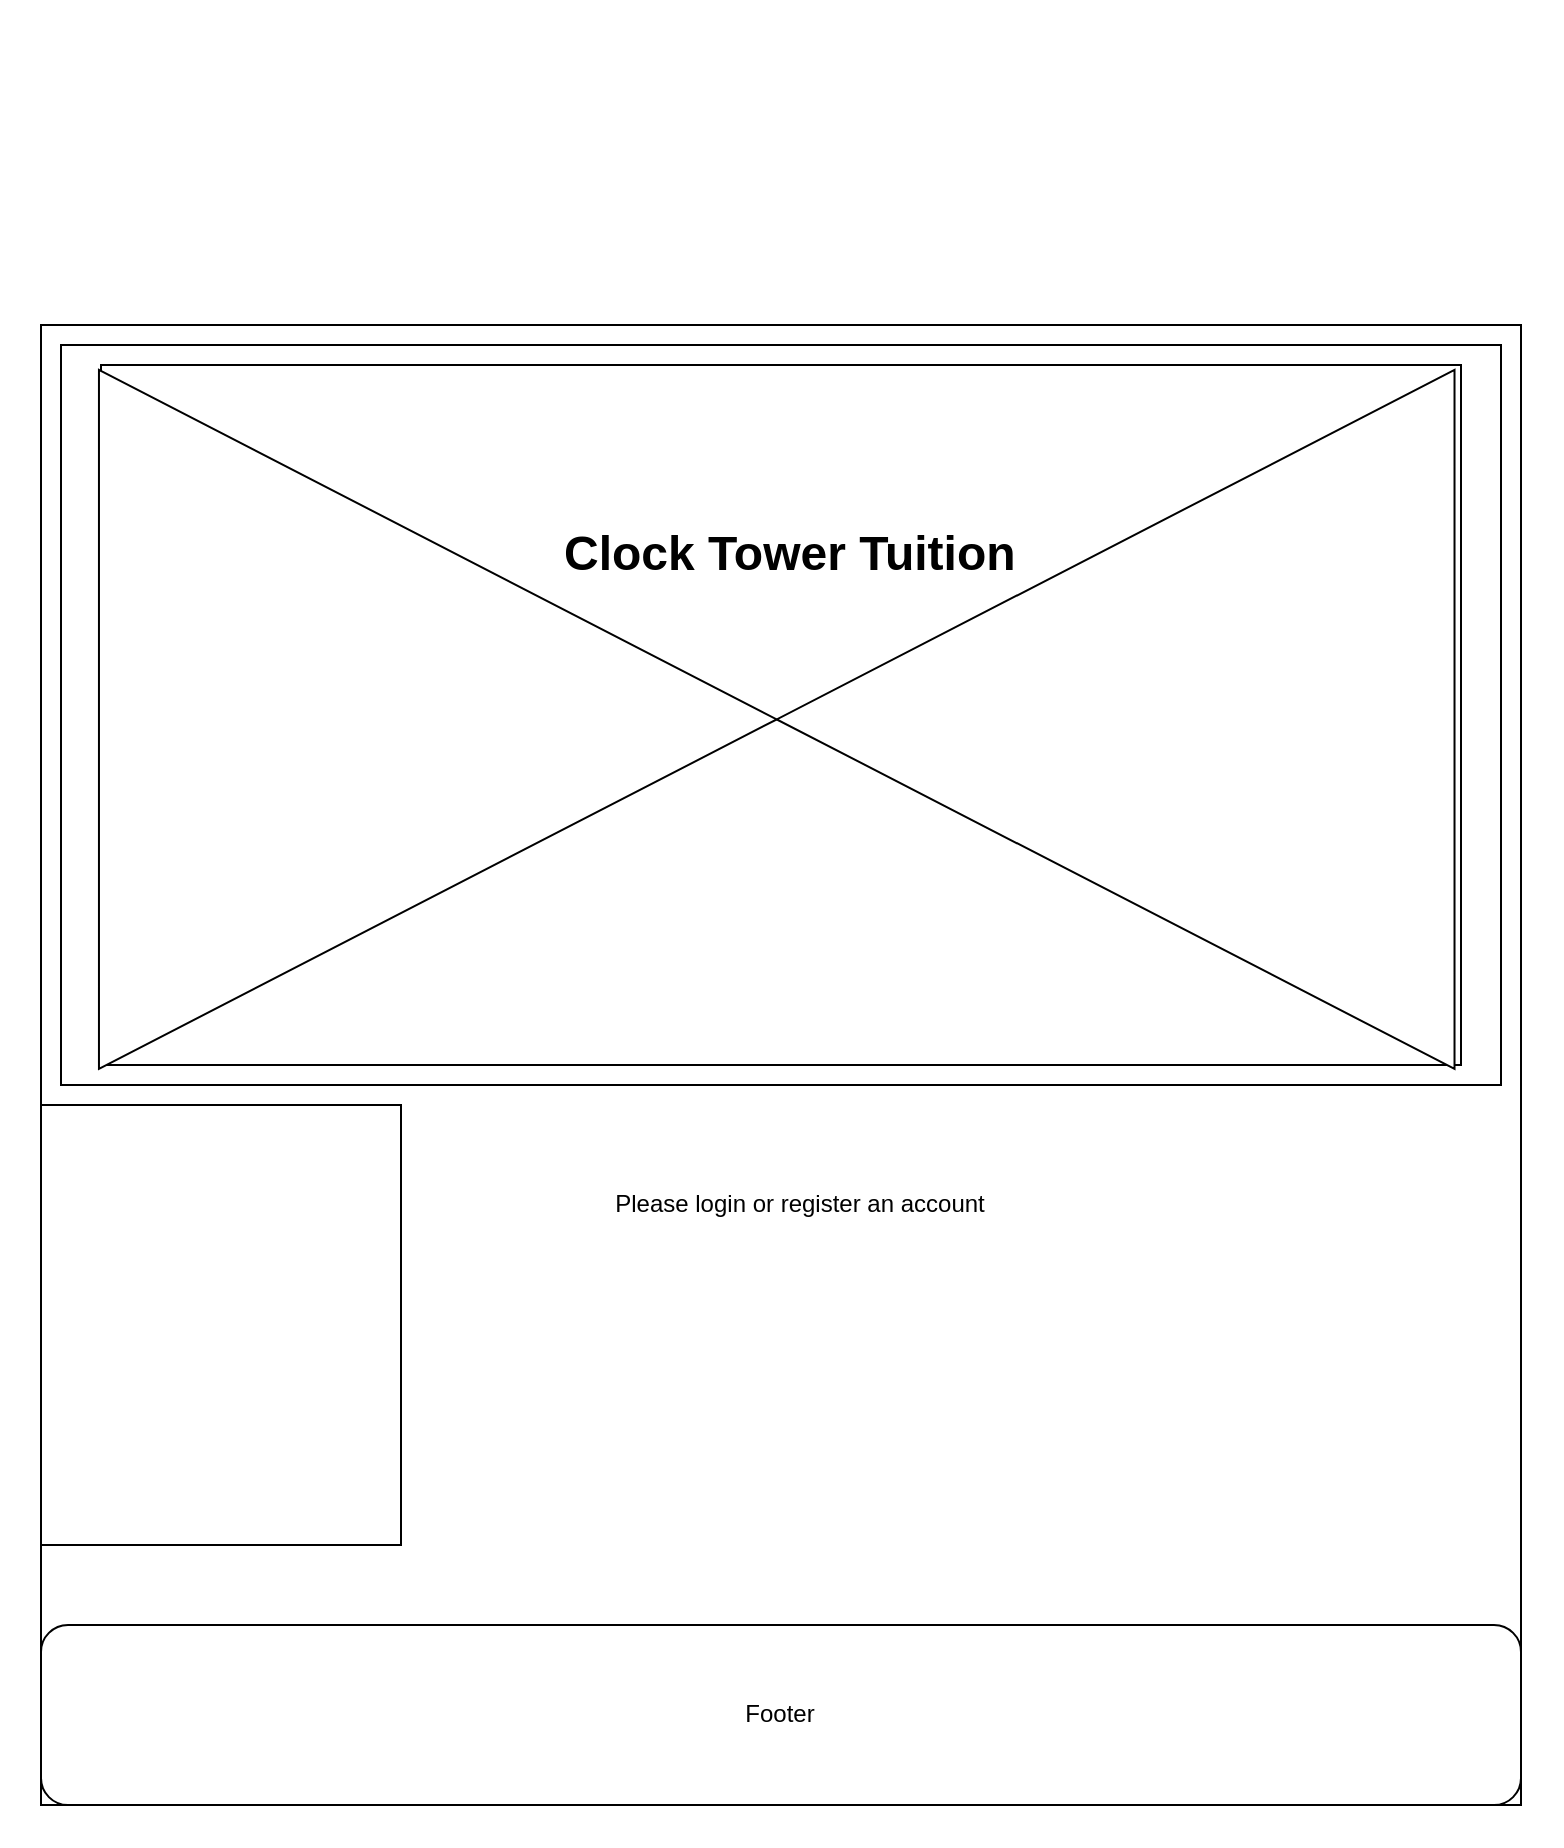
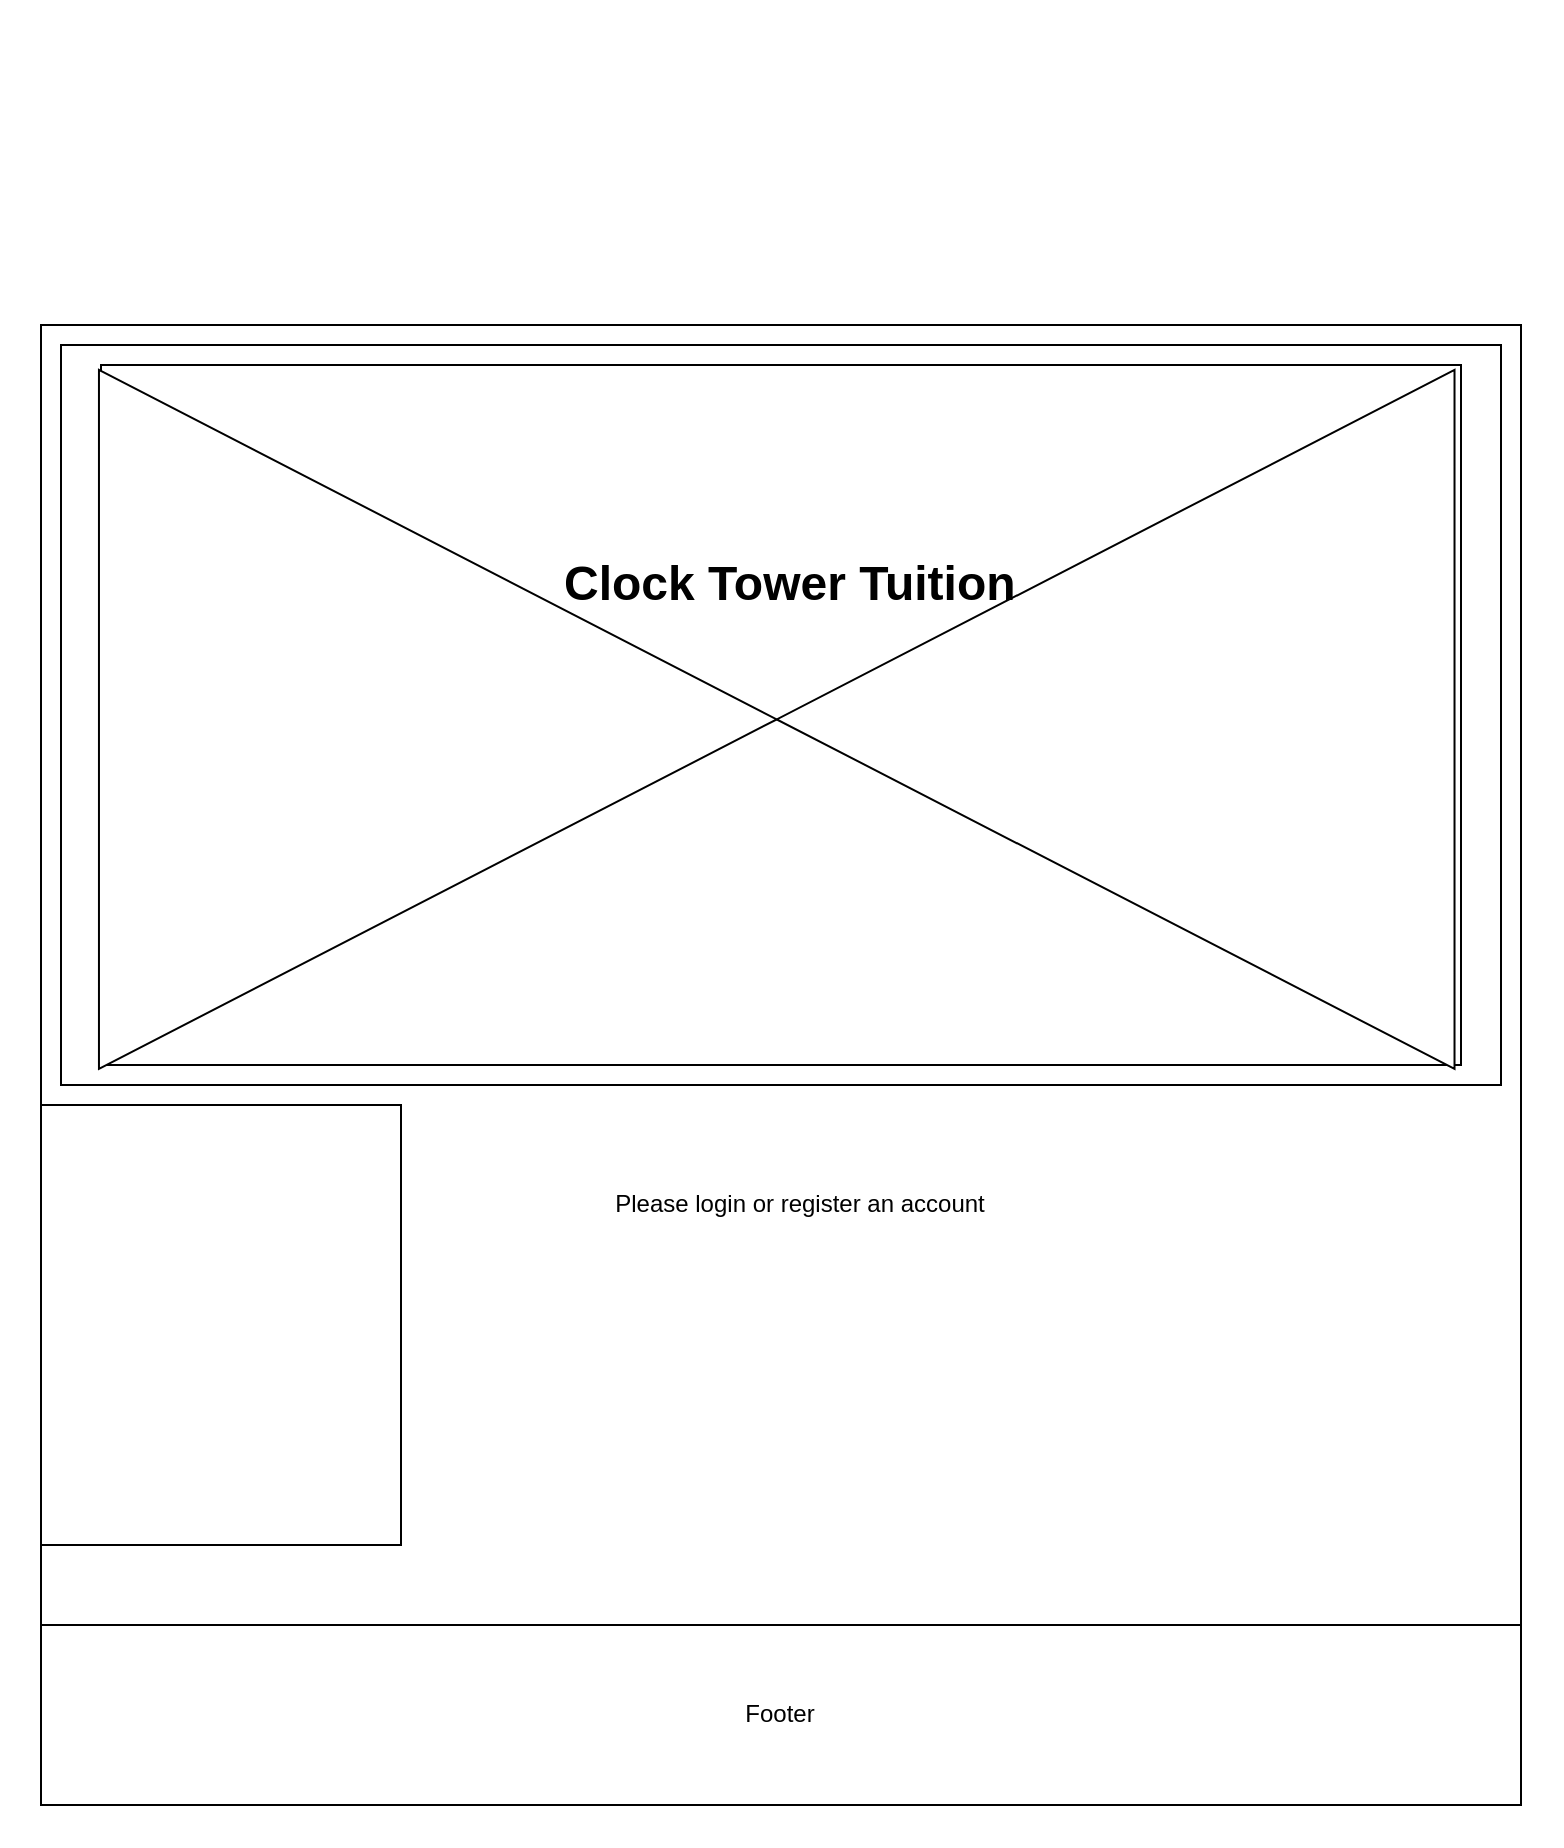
node "Clock Tower Tuition": moved (795, 635) -> (795, 665)
node "Footer": shape rounded rectangle -> rectangle
